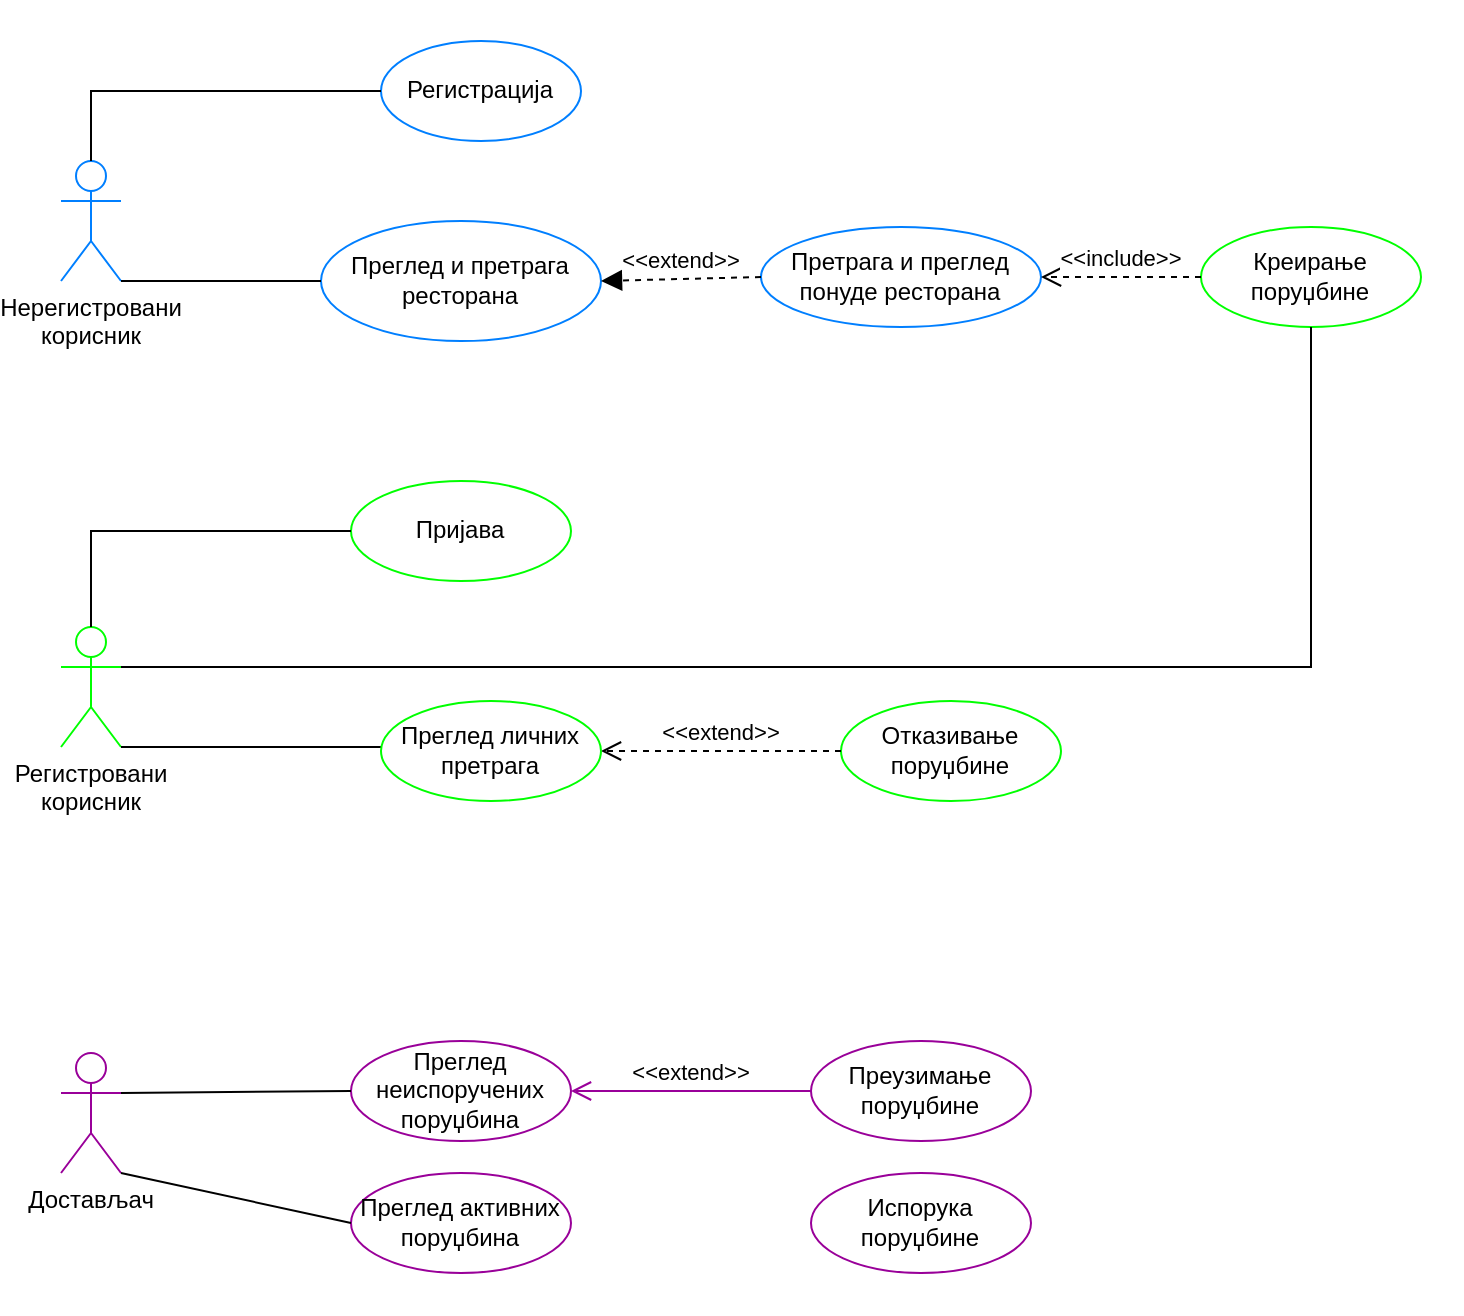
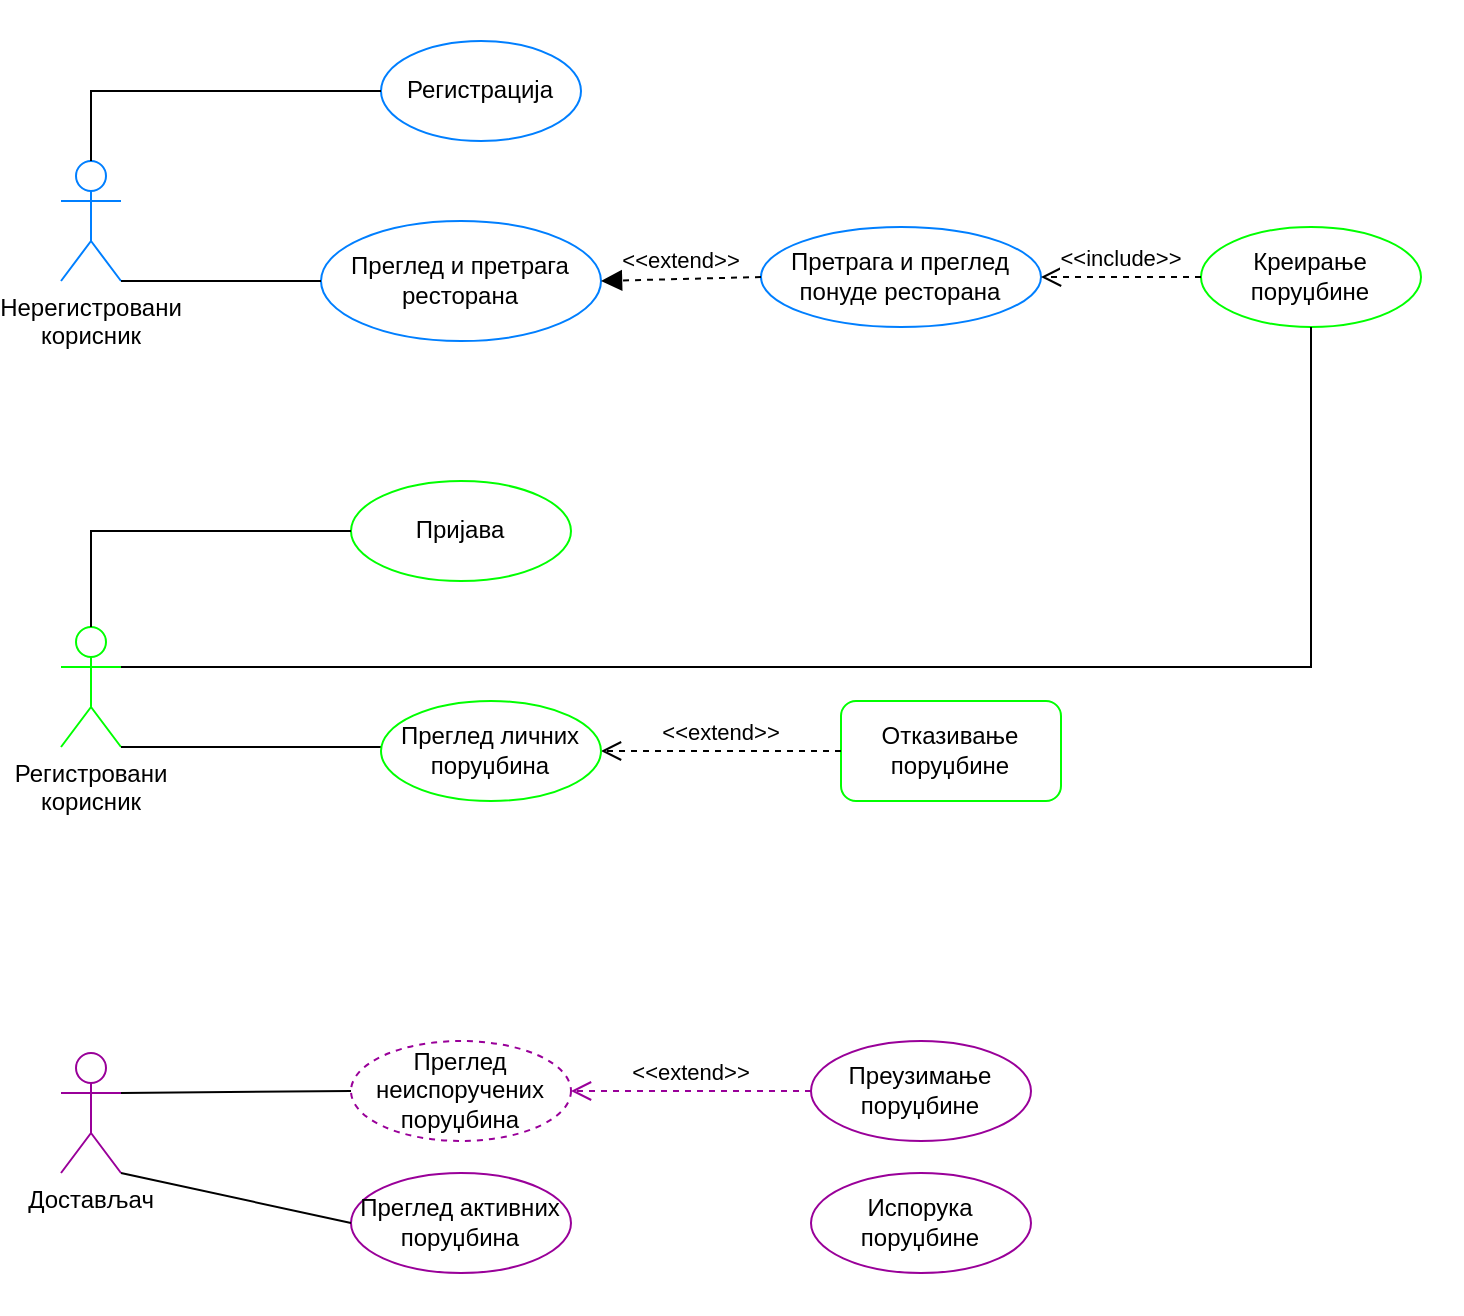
node "Преглед личних претрага": label "Преглед личних претрага" -> "Преглед личних поруџбина"
node "Отказивање поруџбине": shape ellipse -> rounded rectangle
node "Преглед неиспоручених поруџбина": style solid -> dashed
edge "Преузимање поруџбине" -> "Преглед неиспоручених поруџбина": style solid -> dashed
